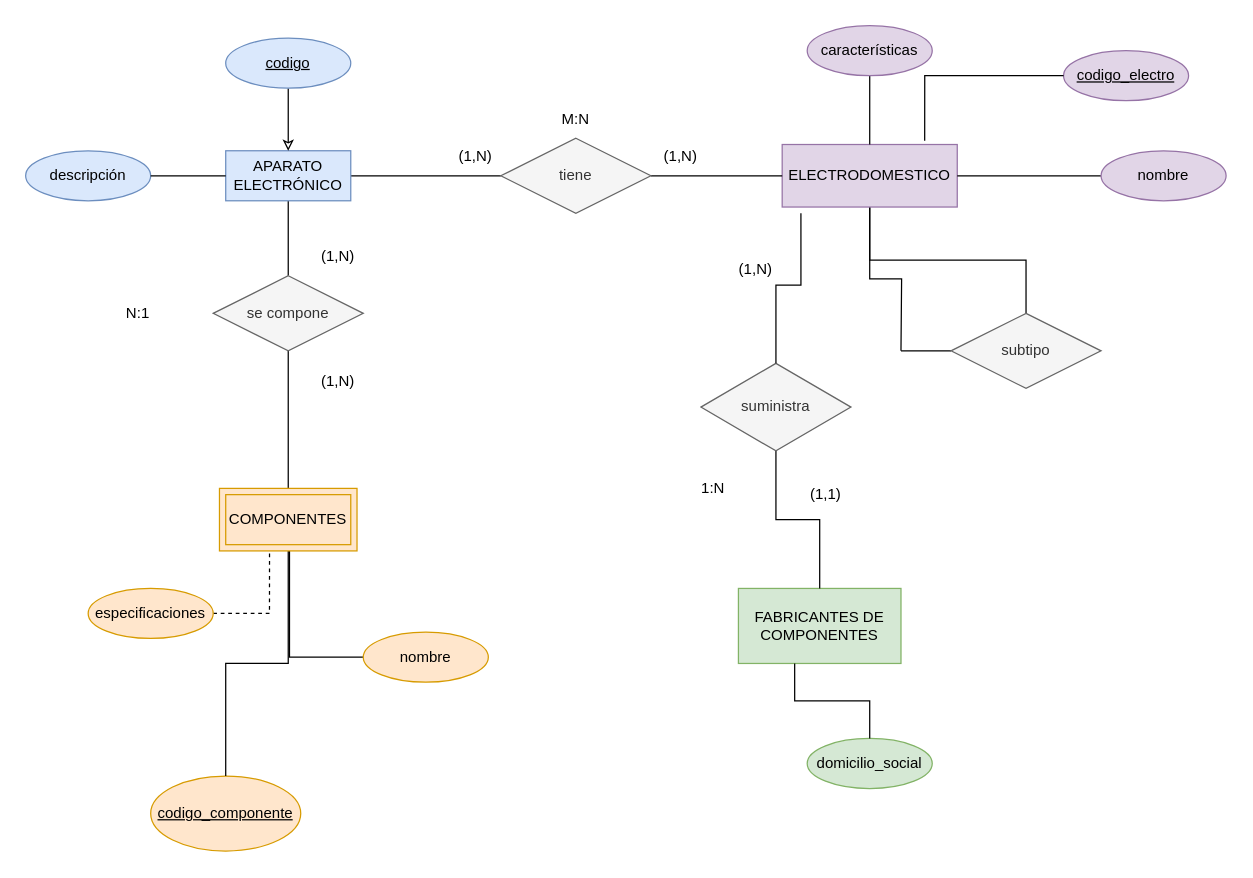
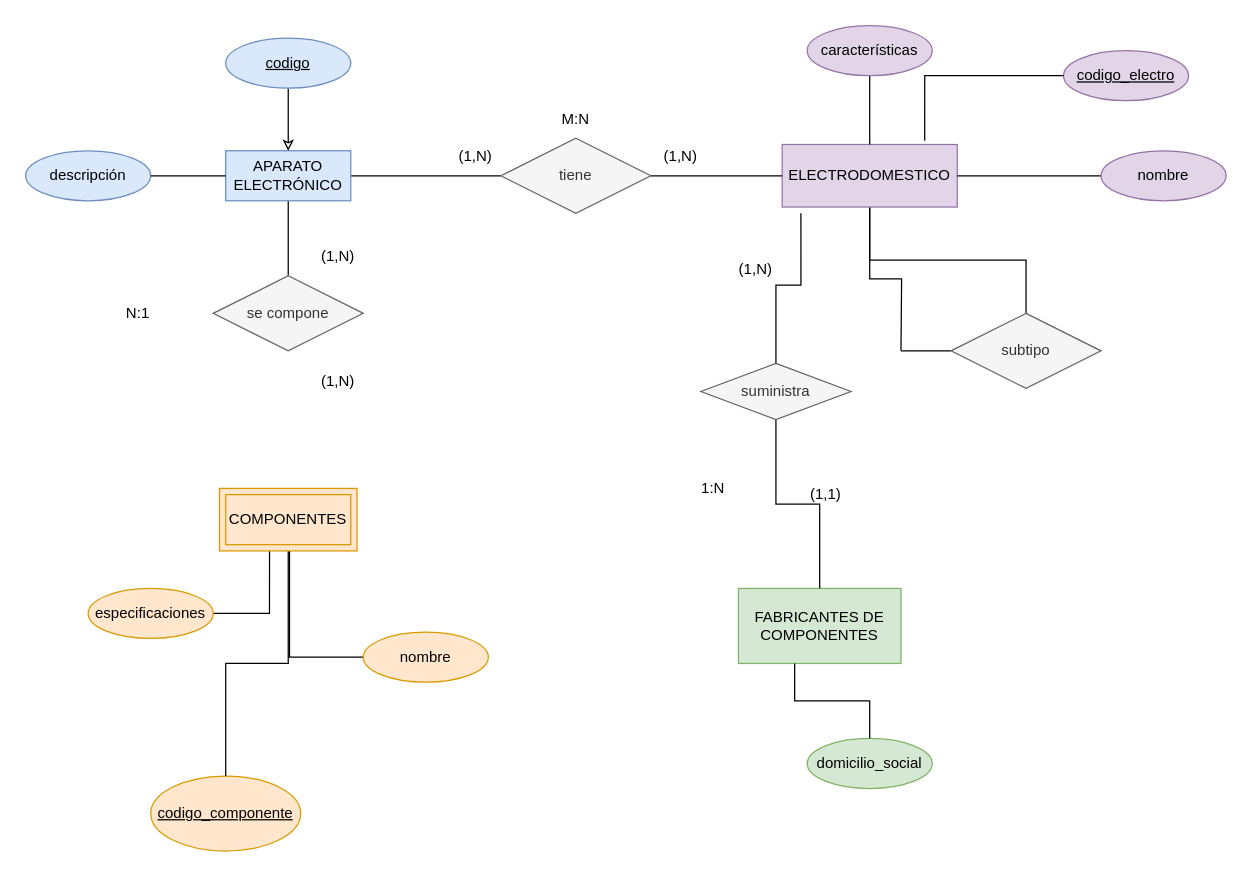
node "suministra": size 150x88 -> 150x56
edge "se compone" -- "COMPONENTES": removed
edge "COMPONENTES" -- "especificaciones": style dashed -> solid
